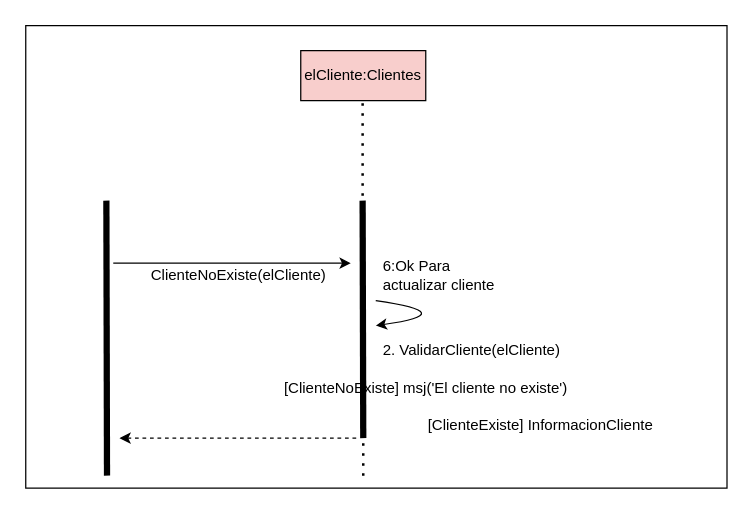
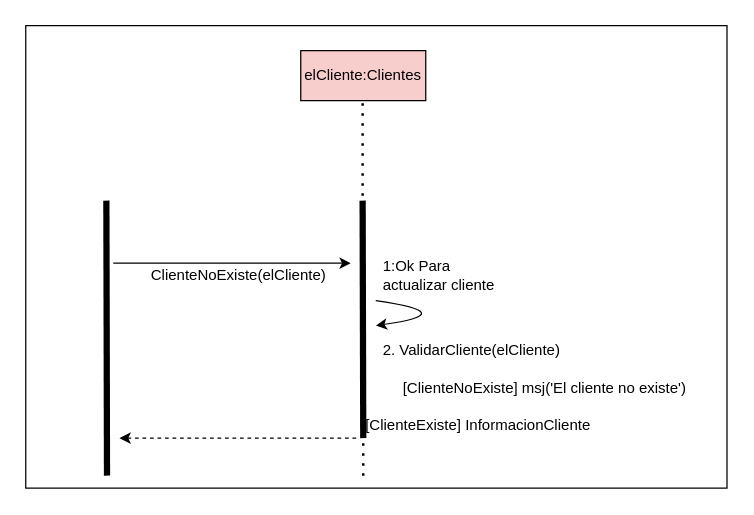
node "6:Ok Para actualizar cliente": label "6:Ok Para actualizar cliente" -> "1:Ok Para actualizar cliente"
node "[ClienteNoExiste] msj('El cliente no existe')": moved (432, 388) -> (551, 388)
node "[ClienteExiste] InformacionCliente": moved (551, 426) -> (488, 426)
